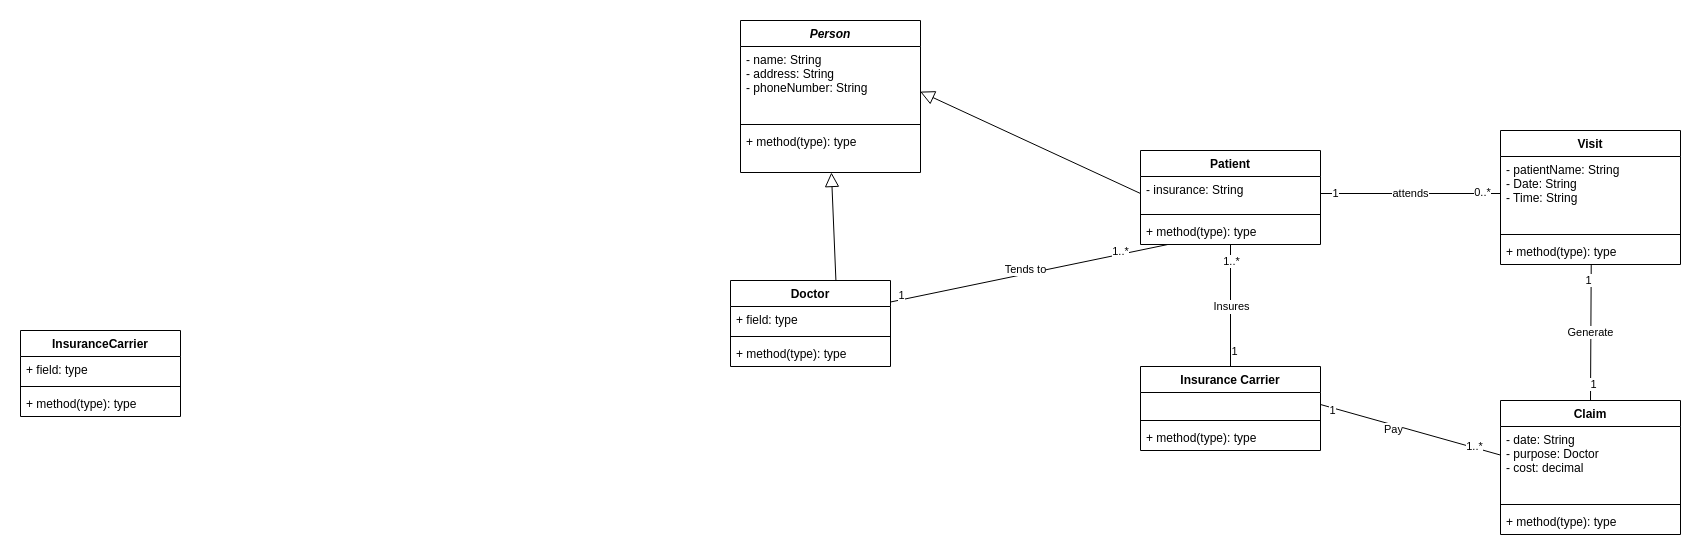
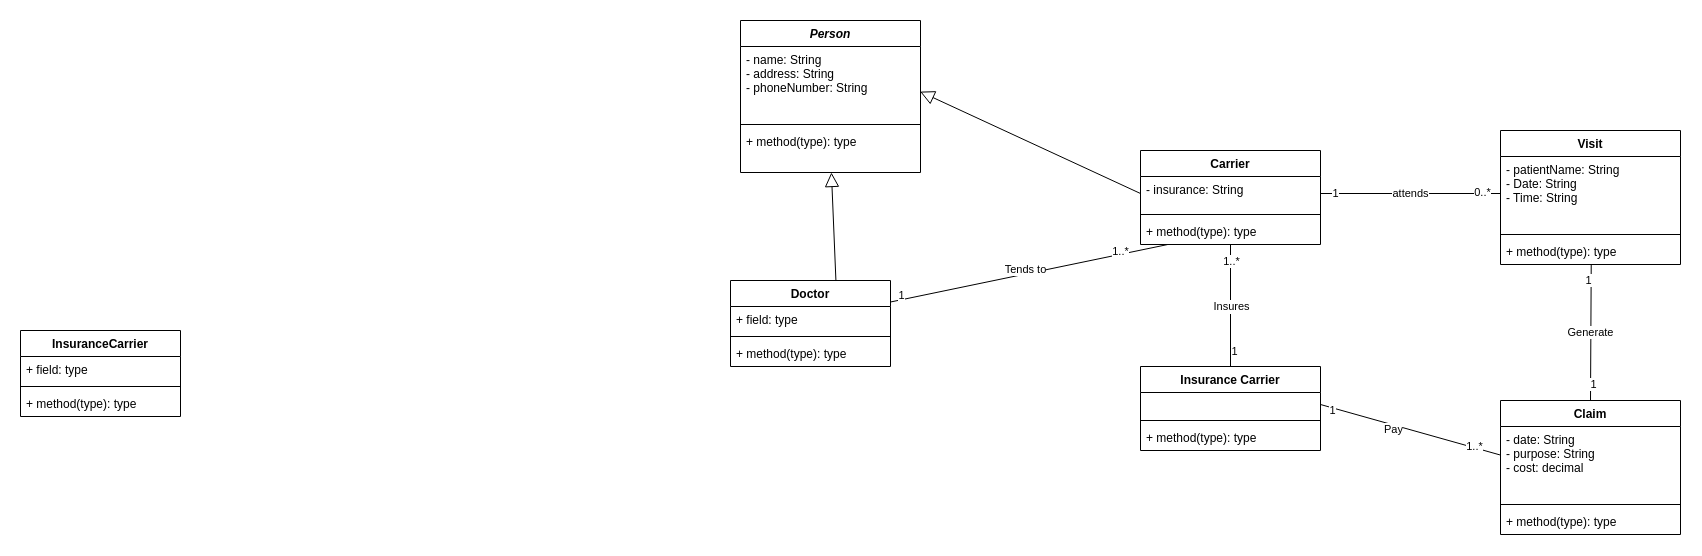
node "Patient": label "Patient" -> "Carrier"
node "- date: String - purpose: Doctor - cost: decimal": label "- date: String - purpose: Doctor - cost: decimal" -> "- date: String - purpose: String - cost: decimal"
